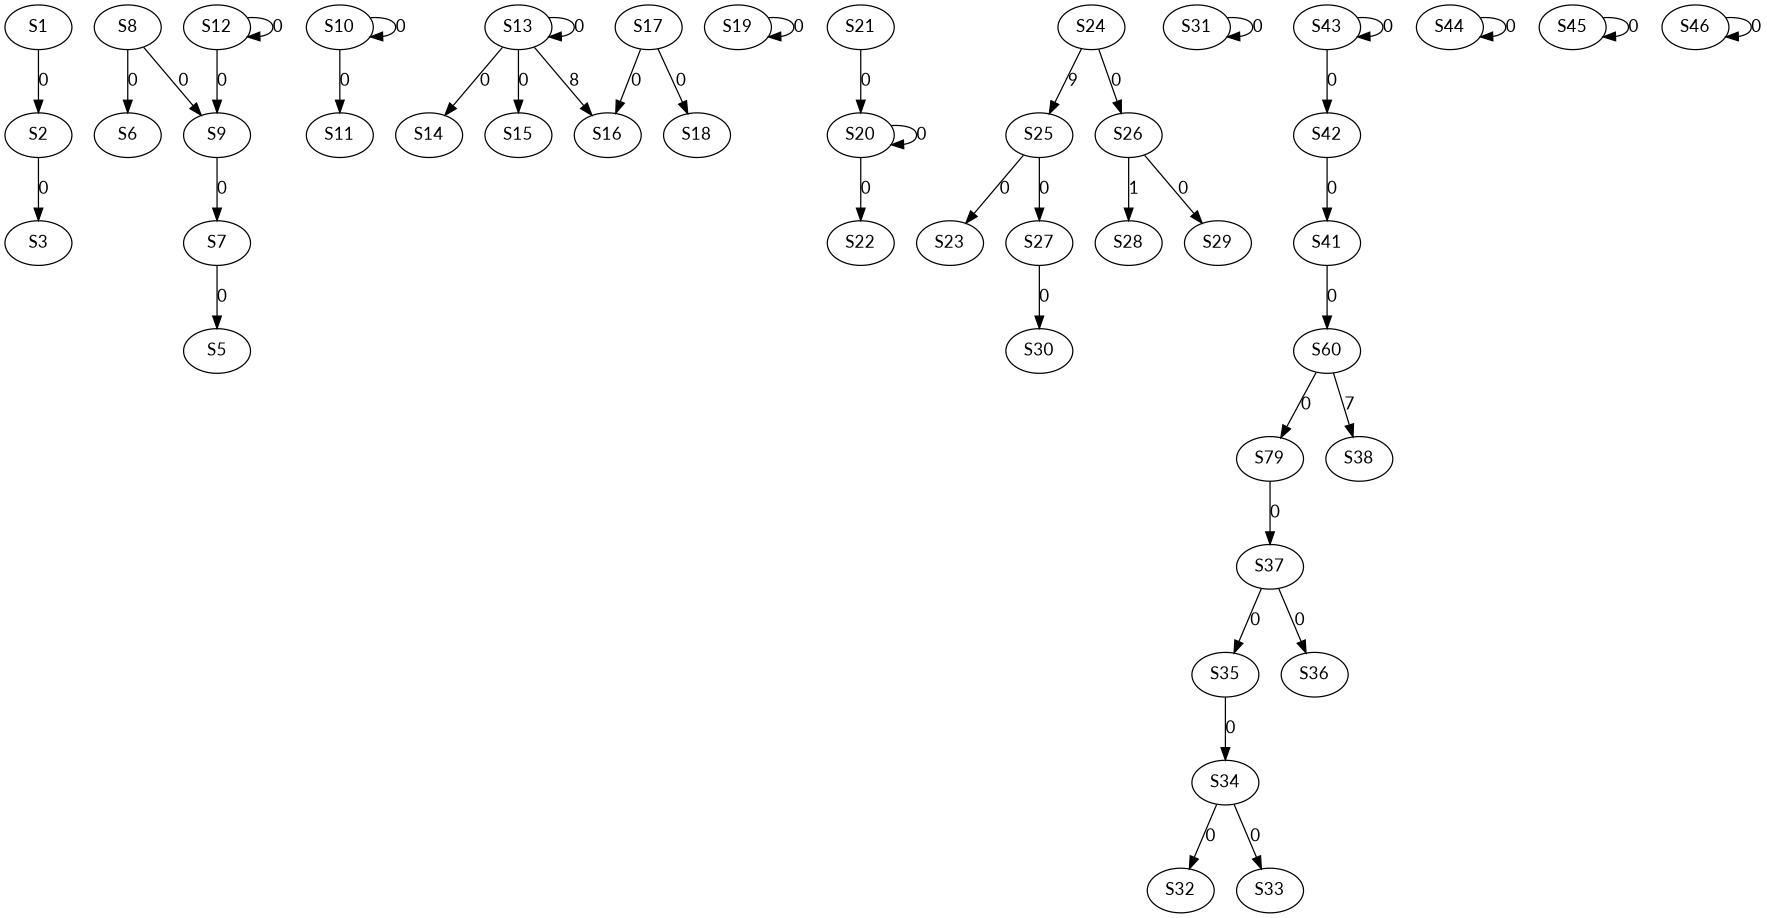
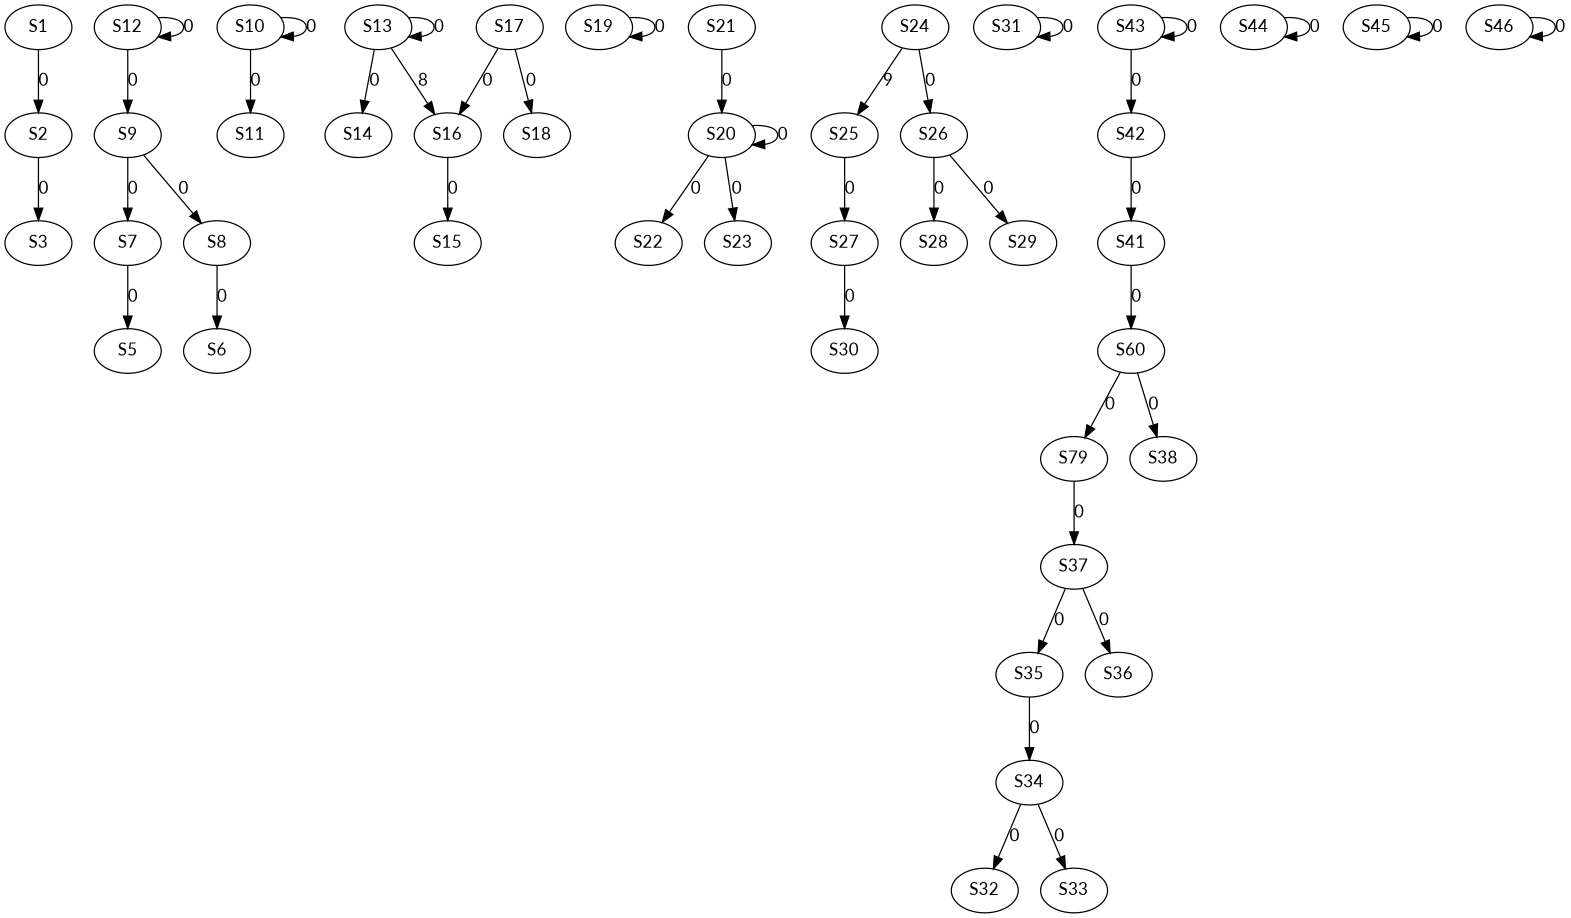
edge "S13" -> "S15": now "S16" -> "S15"
edge "S8" -> "S9": reversed
edge "S25" -> "S23": now "S20" -> "S23"
edge "S26" -> "S28": label "1" -> "0"
edge "S60" -> "S38": label "7" -> "0"
